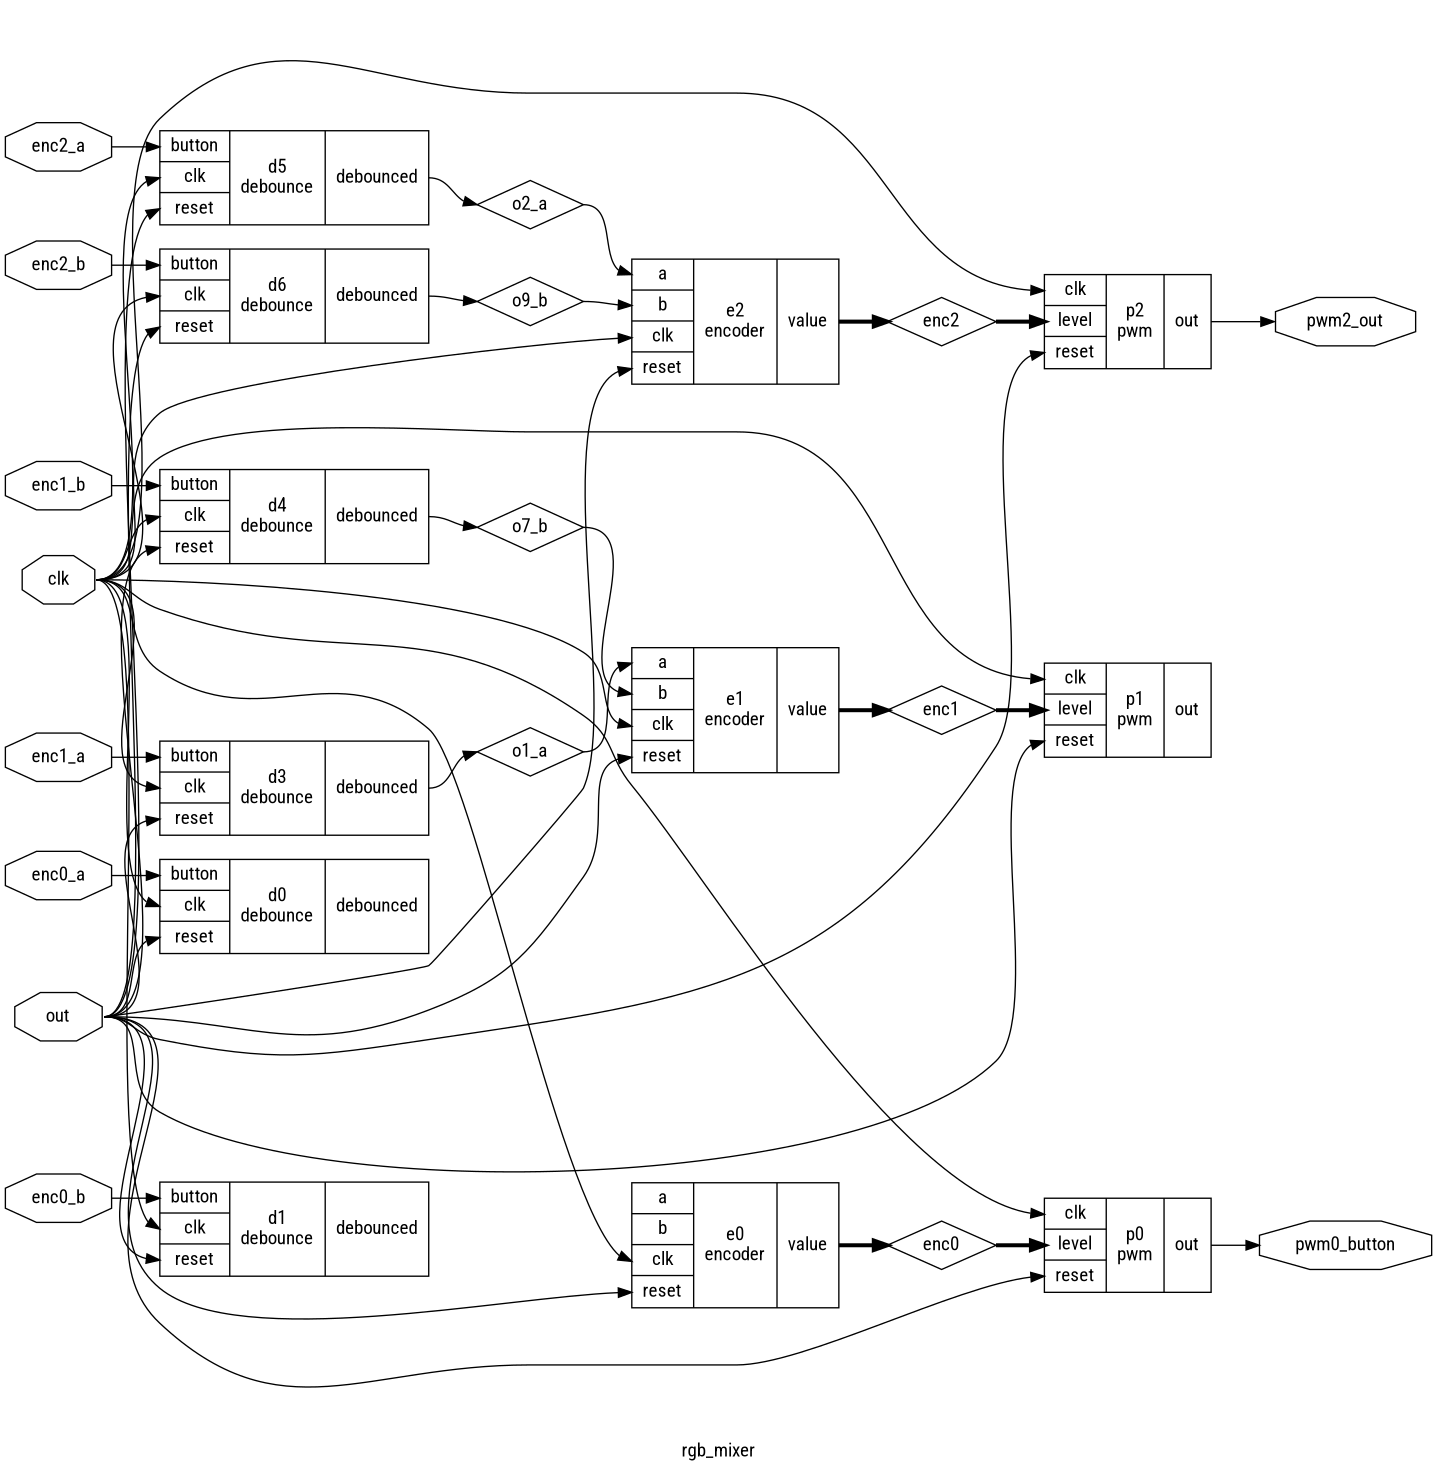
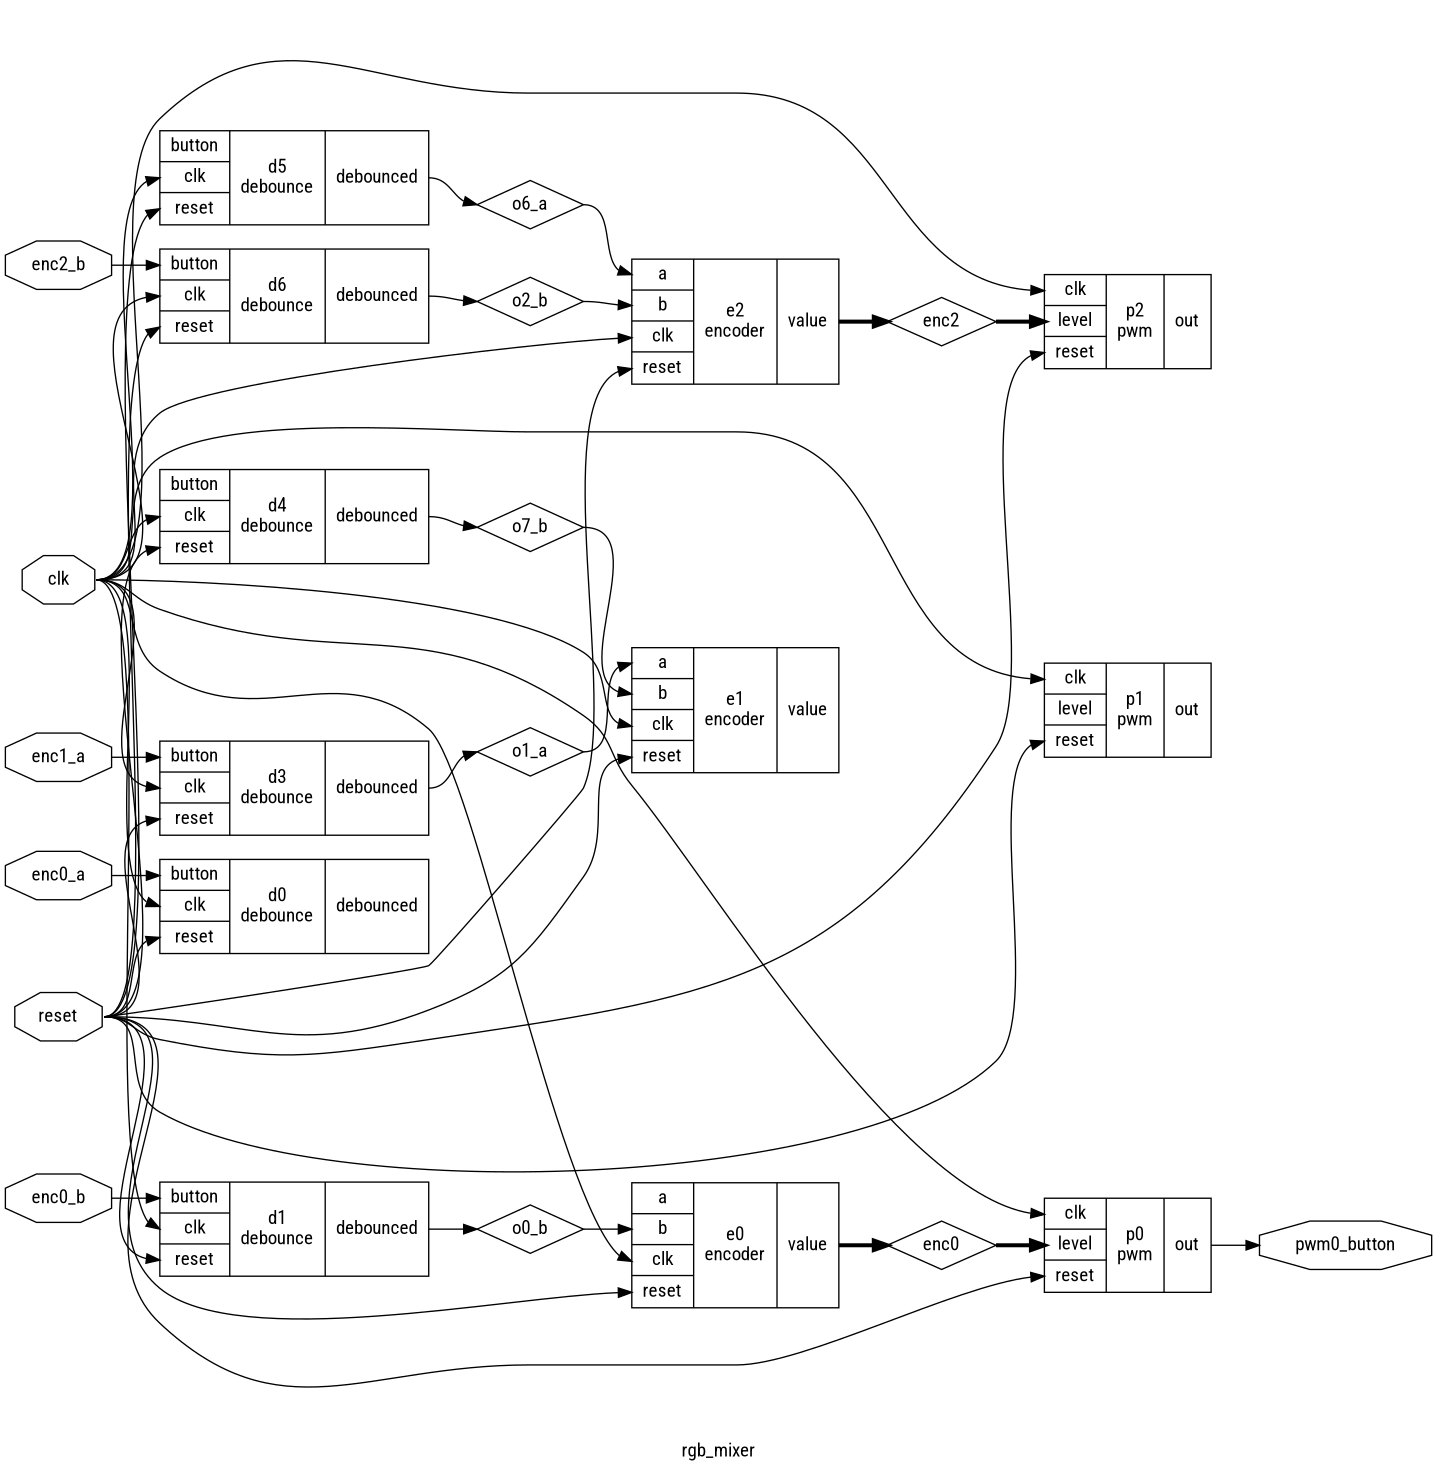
node "enc2_a": removed
node "o2_a": label "o2_a" -> "o6_a"
node "o9_b": label "o9_b" -> "o2_b"
node "pwm2_out": removed
node "enc1_b": removed
node "enc1": removed
node "out": label "out" -> "reset"
node "o0_b": added
